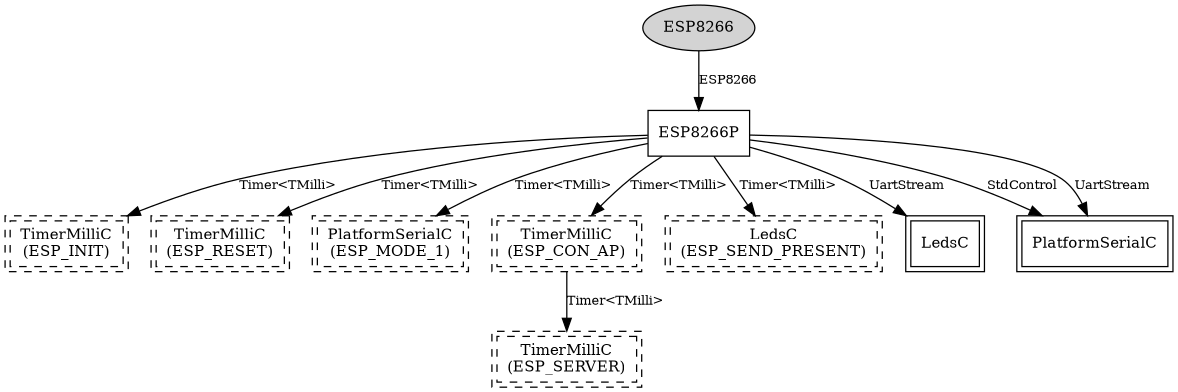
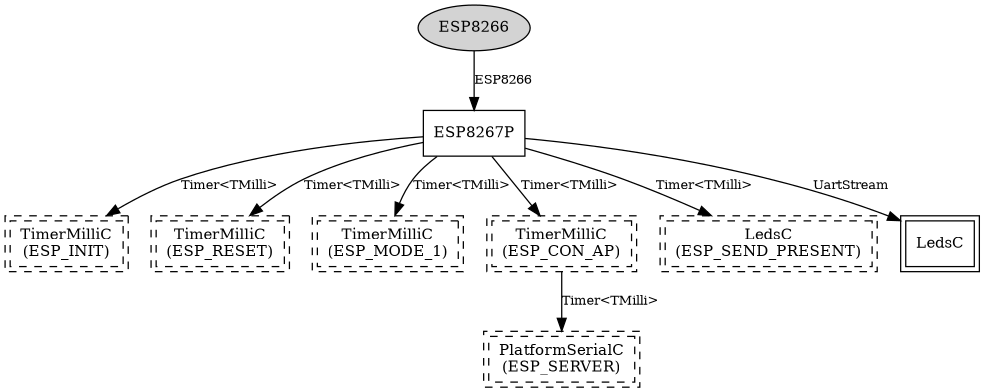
node "ESP8266P": label "ESP8266P" -> "ESP8267P"
node "PlatformSerialC (ESP_MODE_1)": label "PlatformSerialC (ESP_MODE_1)" -> "TimerMilliC (ESP_MODE_1)"
node "PlatformSerialC": removed
node "TimerMilliC (ESP_SERVER)": label "TimerMilliC (ESP_SERVER)" -> "PlatformSerialC (ESP_SERVER)"
